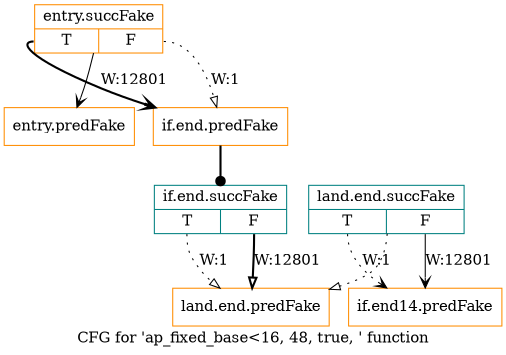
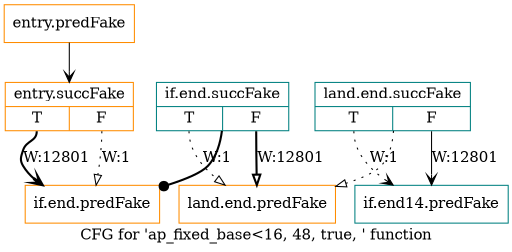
edge "entry.succFake" -> "entry.predFake": reversed
edge "if.end.predFake" -> "if.end.succFake": reversed
node "if.end14.predFake": color darkorange -> teal
